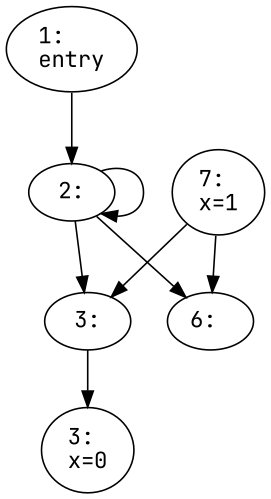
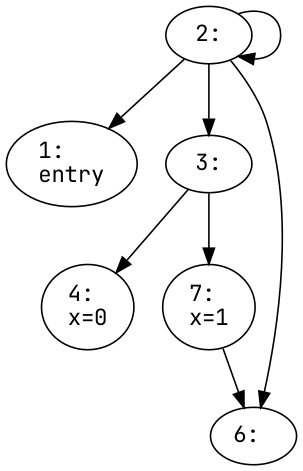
edge "1: entry" -> "2:": reversed
edge "7: x=1" -> "3:": reversed
node "3: x=0": label "3: x=0" -> "4: x=0"
